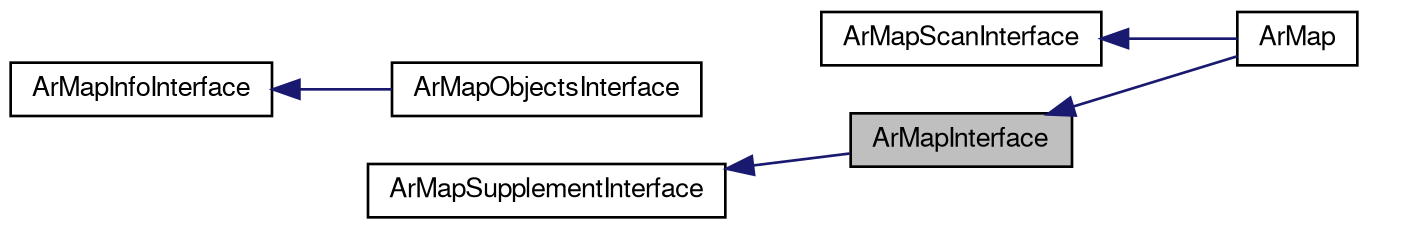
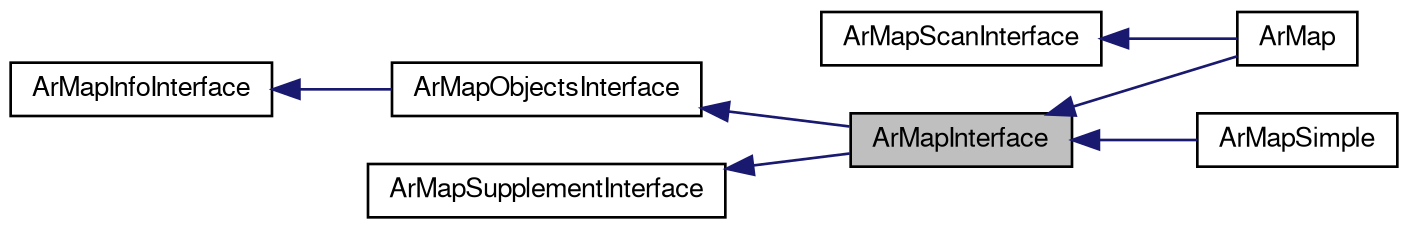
edge "ArMapInterface" -> "ArMapObjectsInterface": added
node "ArMapSimple": added
